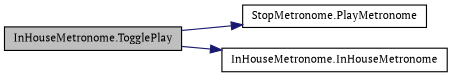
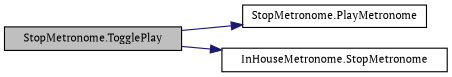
node "InHouseMetronome.TogglePlay": label "InHouseMetronome.TogglePlay" -> "StopMetronome.TogglePlay"
node "InHouseMetronome.InHouseMetronome": label "InHouseMetronome.InHouseMetronome" -> "InHouseMetronome.StopMetronome"
